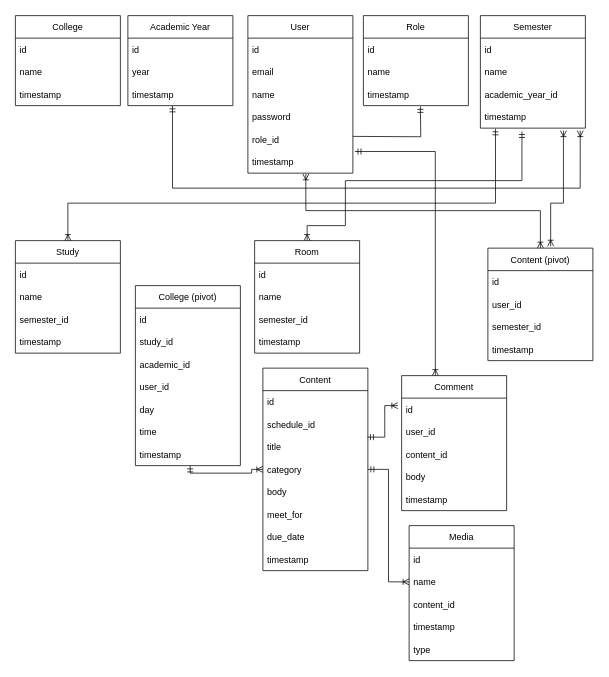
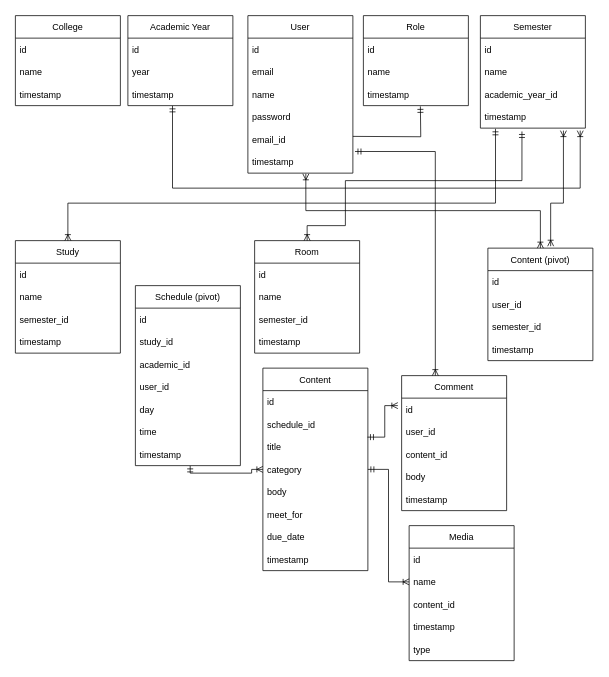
node "role_id": label "role_id" -> "email_id"
node "College (pivot)": label "College (pivot)" -> "Schedule (pivot)"
